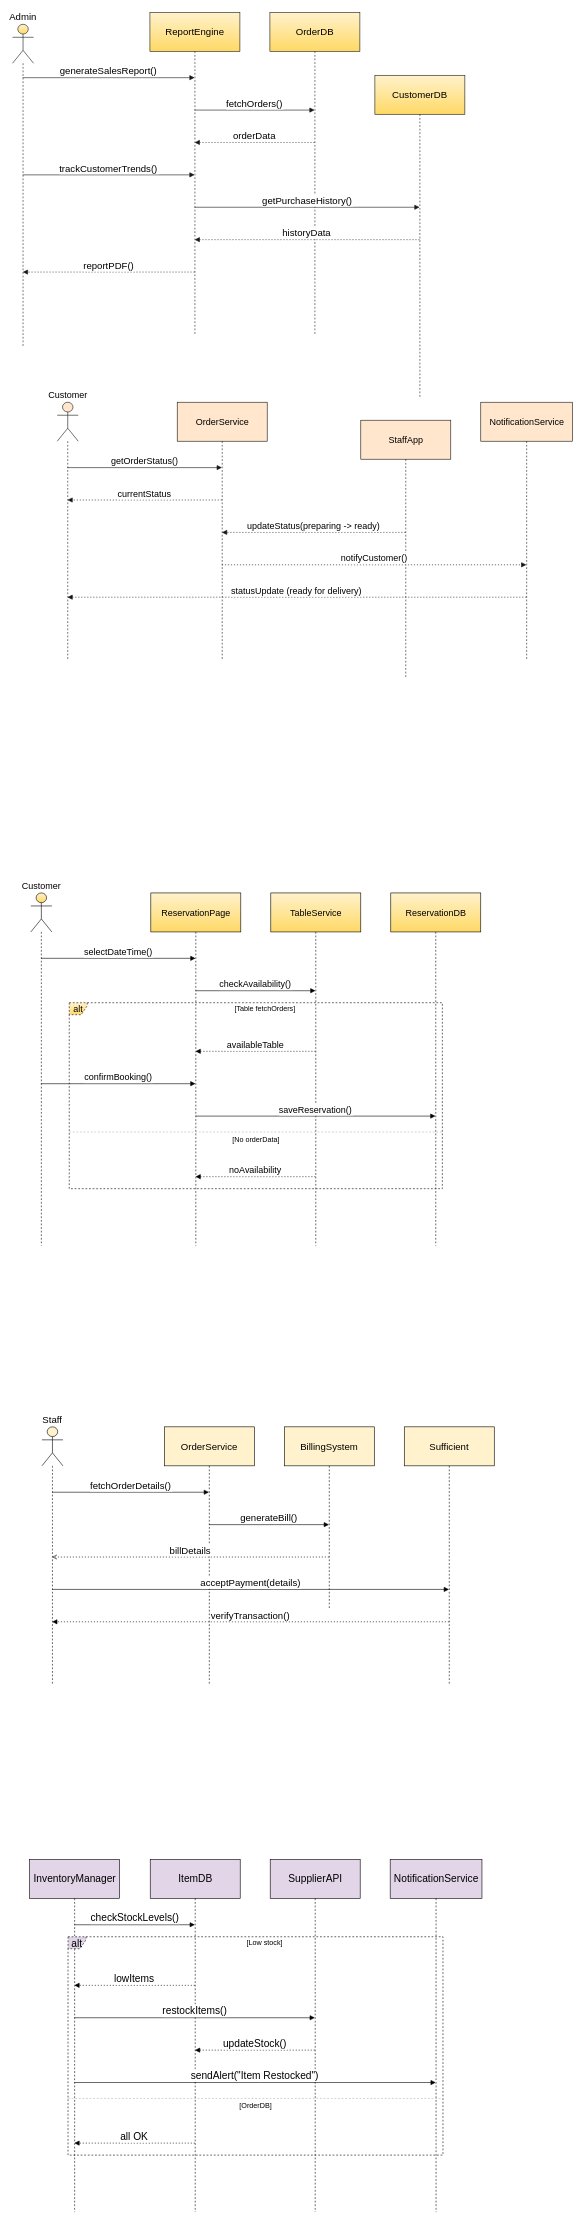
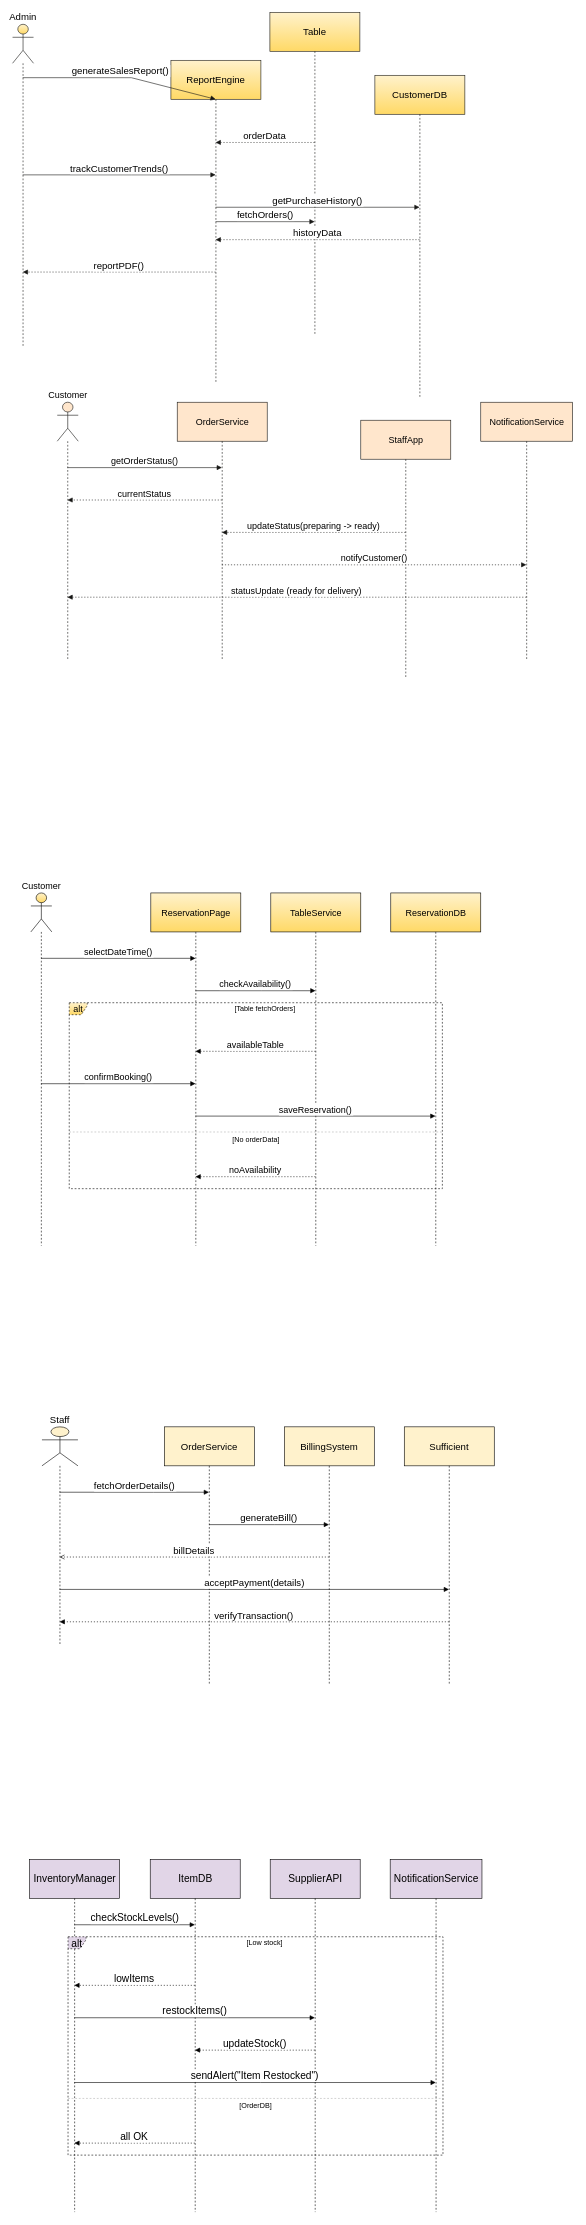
node "OrderDB": label "OrderDB" -> "Table"
node "ReportEngine": moved (195, 174) -> (216, 222)
node "BillingSystem": size 90x183 -> 90x258
node "Staff": size 21x258 -> 36x219
